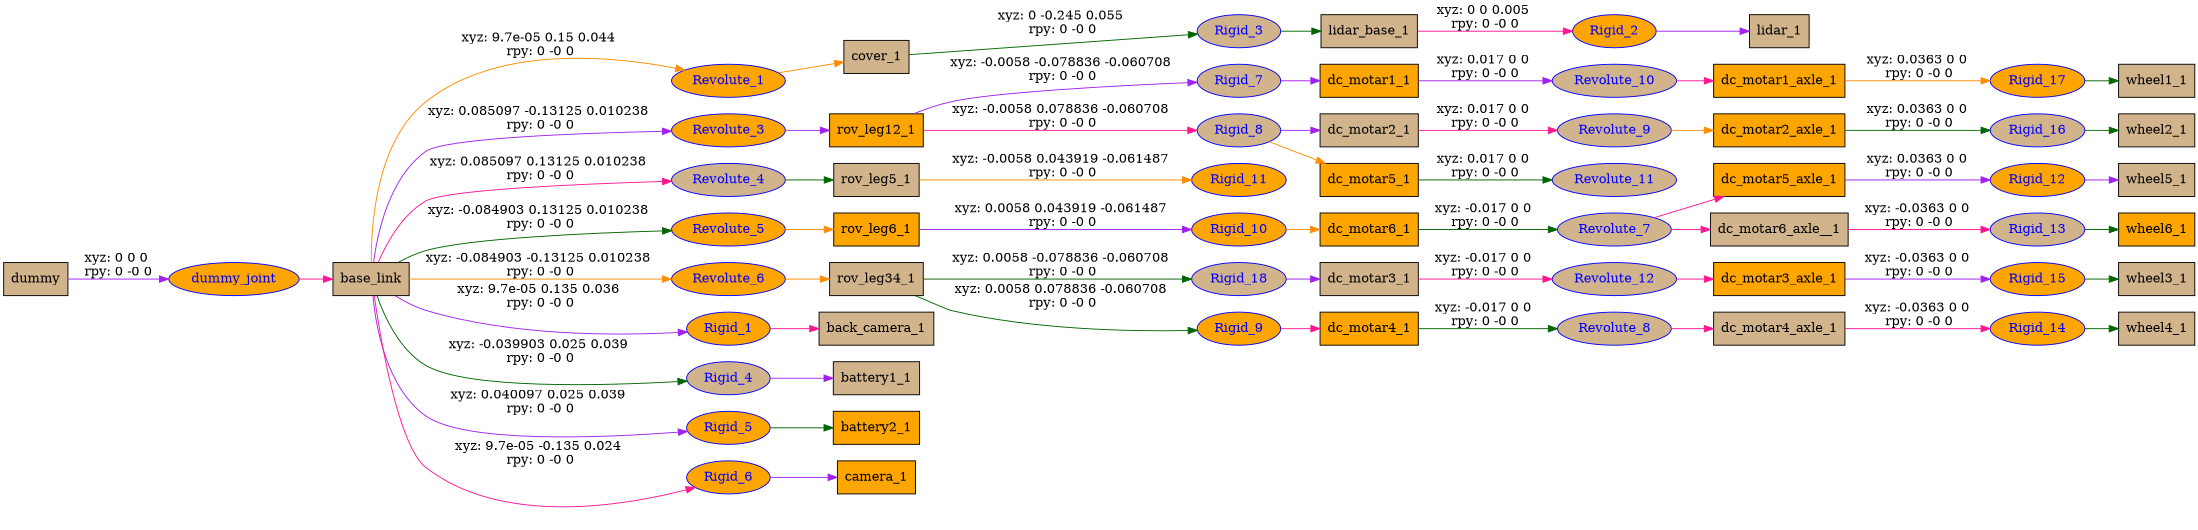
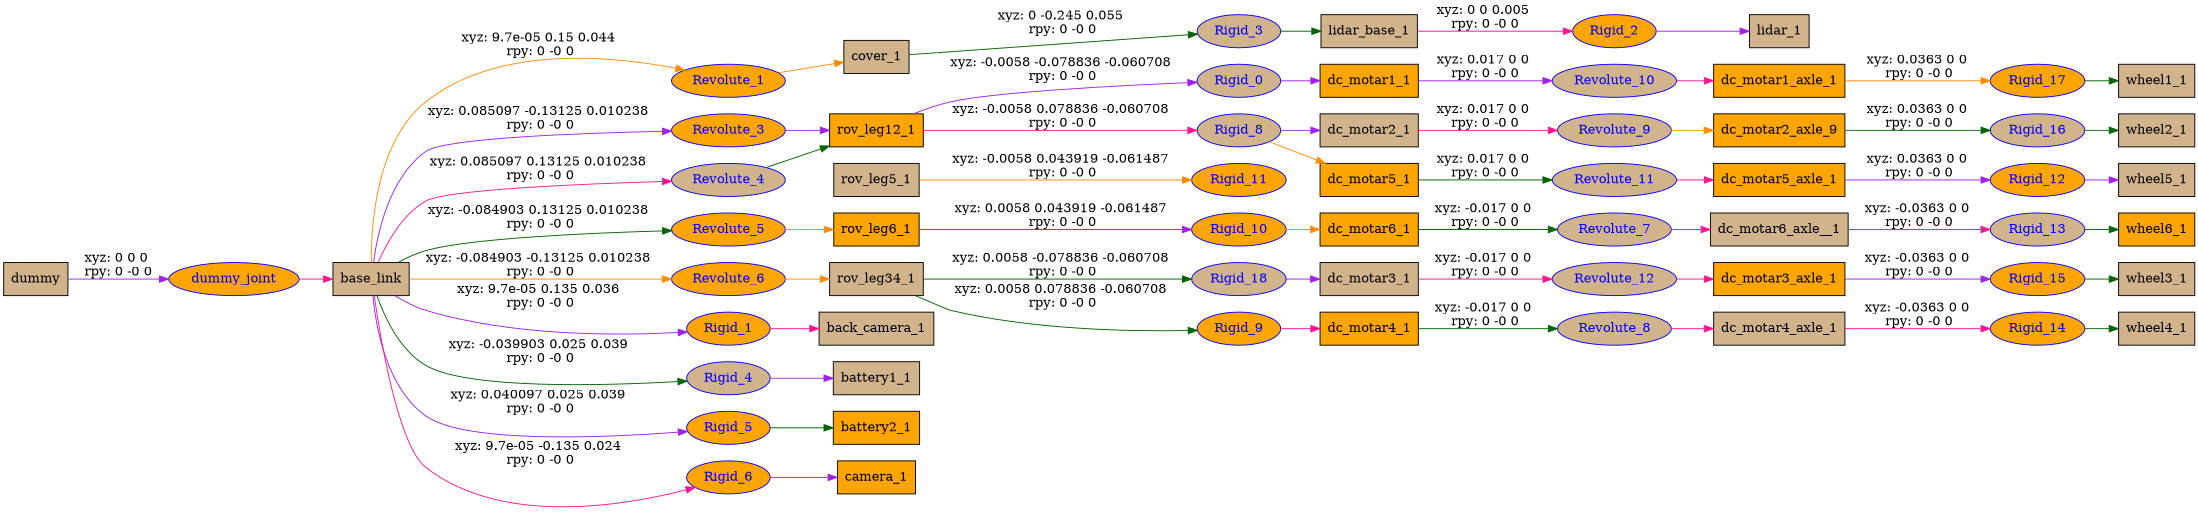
node "Rigid_7": label "Rigid_7" -> "Rigid_0"
node "dc_motar2_axle_1": label "dc_motar2_axle_1" -> "dc_motar2_axle_9"
edge "Revolute_4" -> "rov_leg5_1": now "Revolute_4" -> "rov_leg12_1"
edge "Revolute_7" -> "dc_motar5_axle_1": now "Revolute_11" -> "dc_motar5_axle_1"
